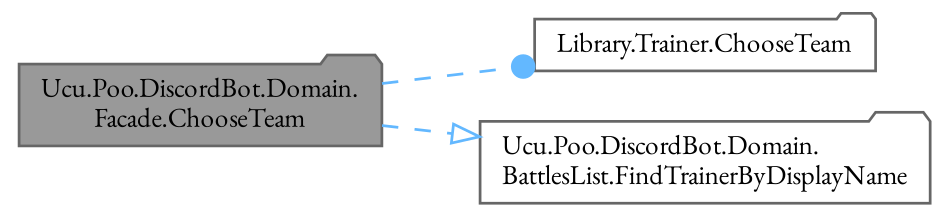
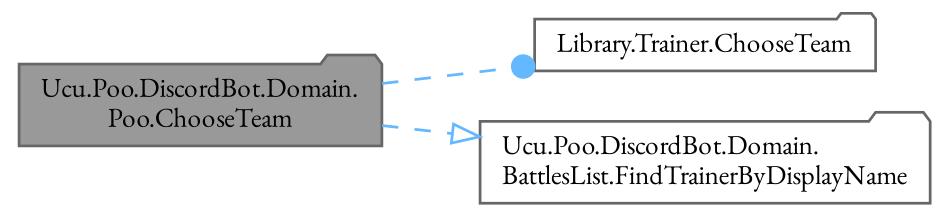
node "Ucu.Poo.DiscordBot.Domain. Facade.ChooseTeam": label "Ucu.Poo.DiscordBot.Domain. Facade.ChooseTeam" -> "Ucu.Poo.DiscordBot.Domain. Poo.ChooseTeam"
